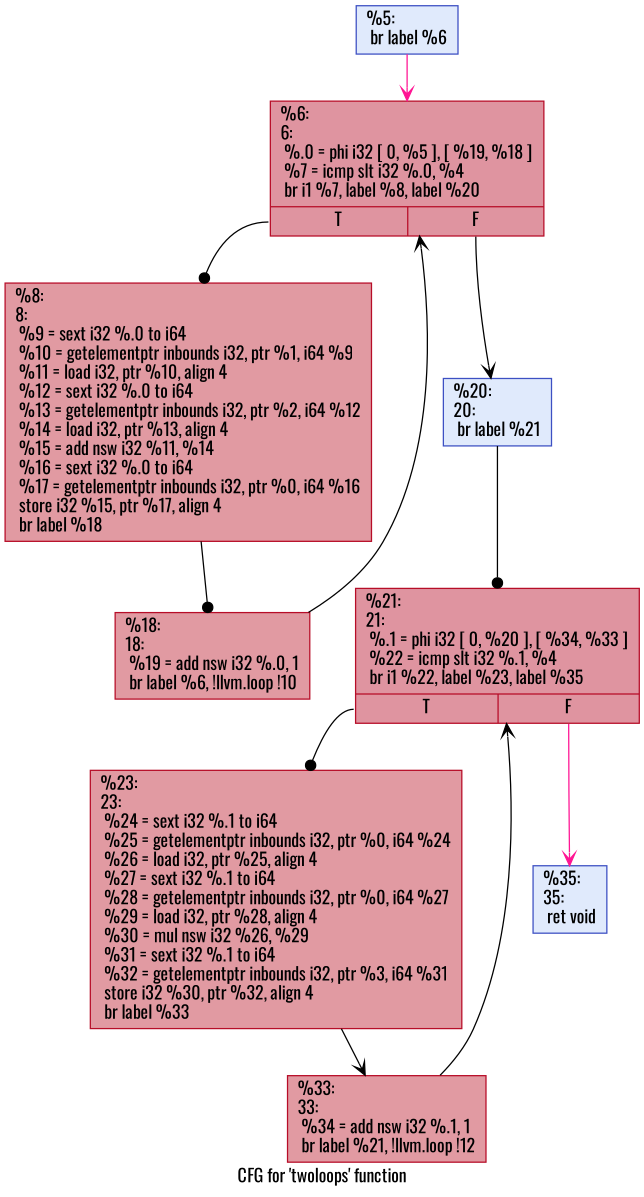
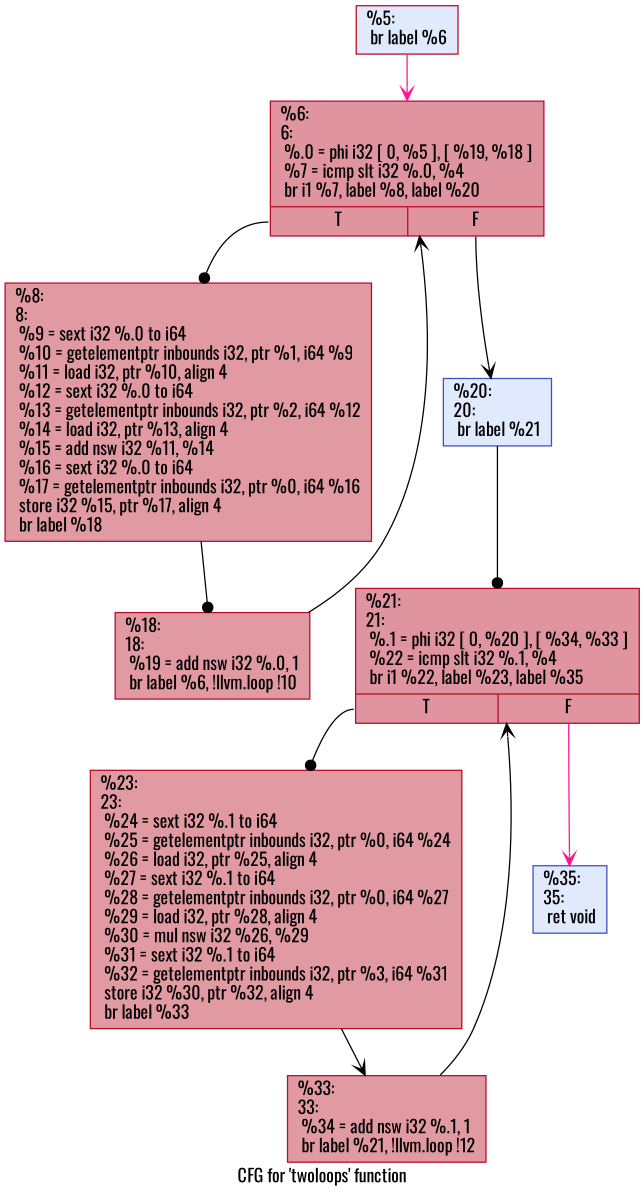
node "%5:": color #3d50c3ff -> #b70d28ff
